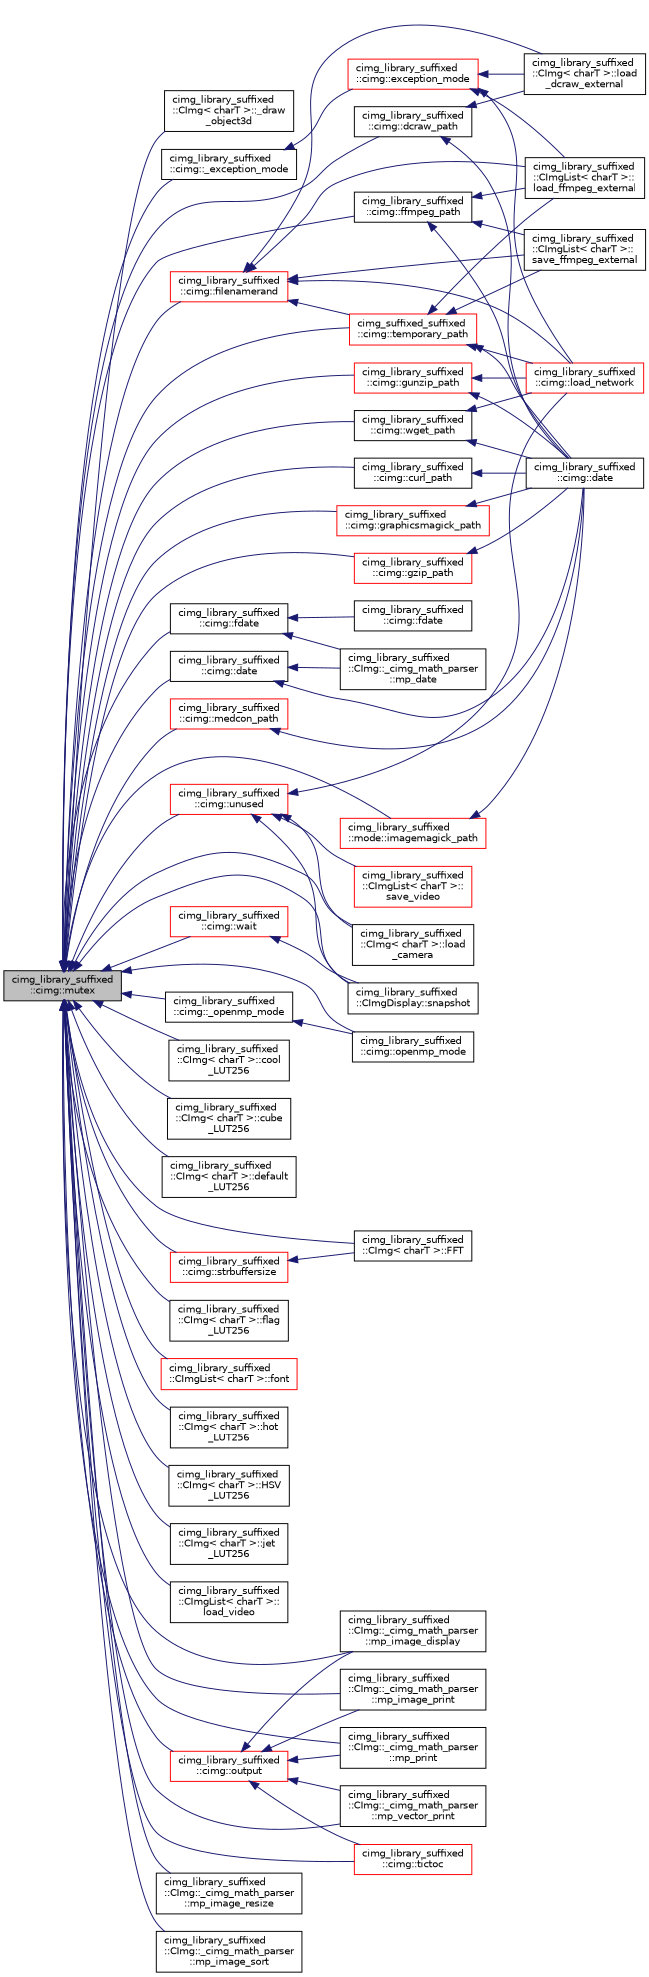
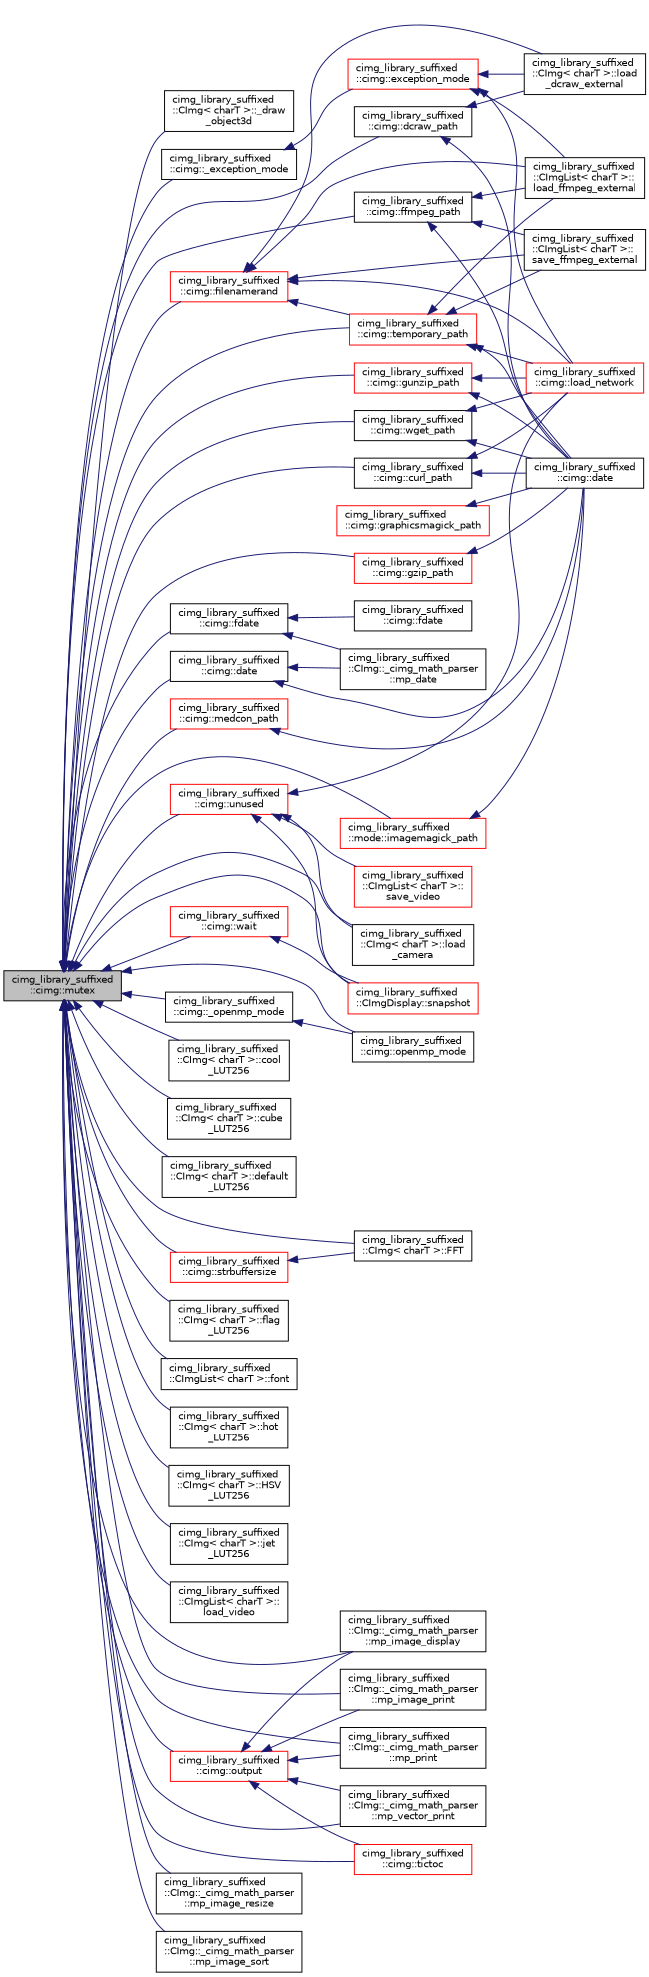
node "cimg_suffixed_suffixed ::cimg::temporary_path": label "cimg_suffixed_suffixed ::cimg::temporary_path" -> "cimg_library_suffixed ::cimg::temporary_path"
edge "cimg_library_suffixed ::cimg::load_network" -> "cimg_library_suffixed ::cimg::curl_path": added
edge "cimg_library_suffixed ::cimg::graphicsmagick_path" -> "cimg_library_suffixed ::cimg::mutex": removed
node "cimg_library_suffixed ::CImgDisplay::snapshot": color black -> red
node "cimg_library_suffixed ::CImgList< charT >::font": color red -> black
